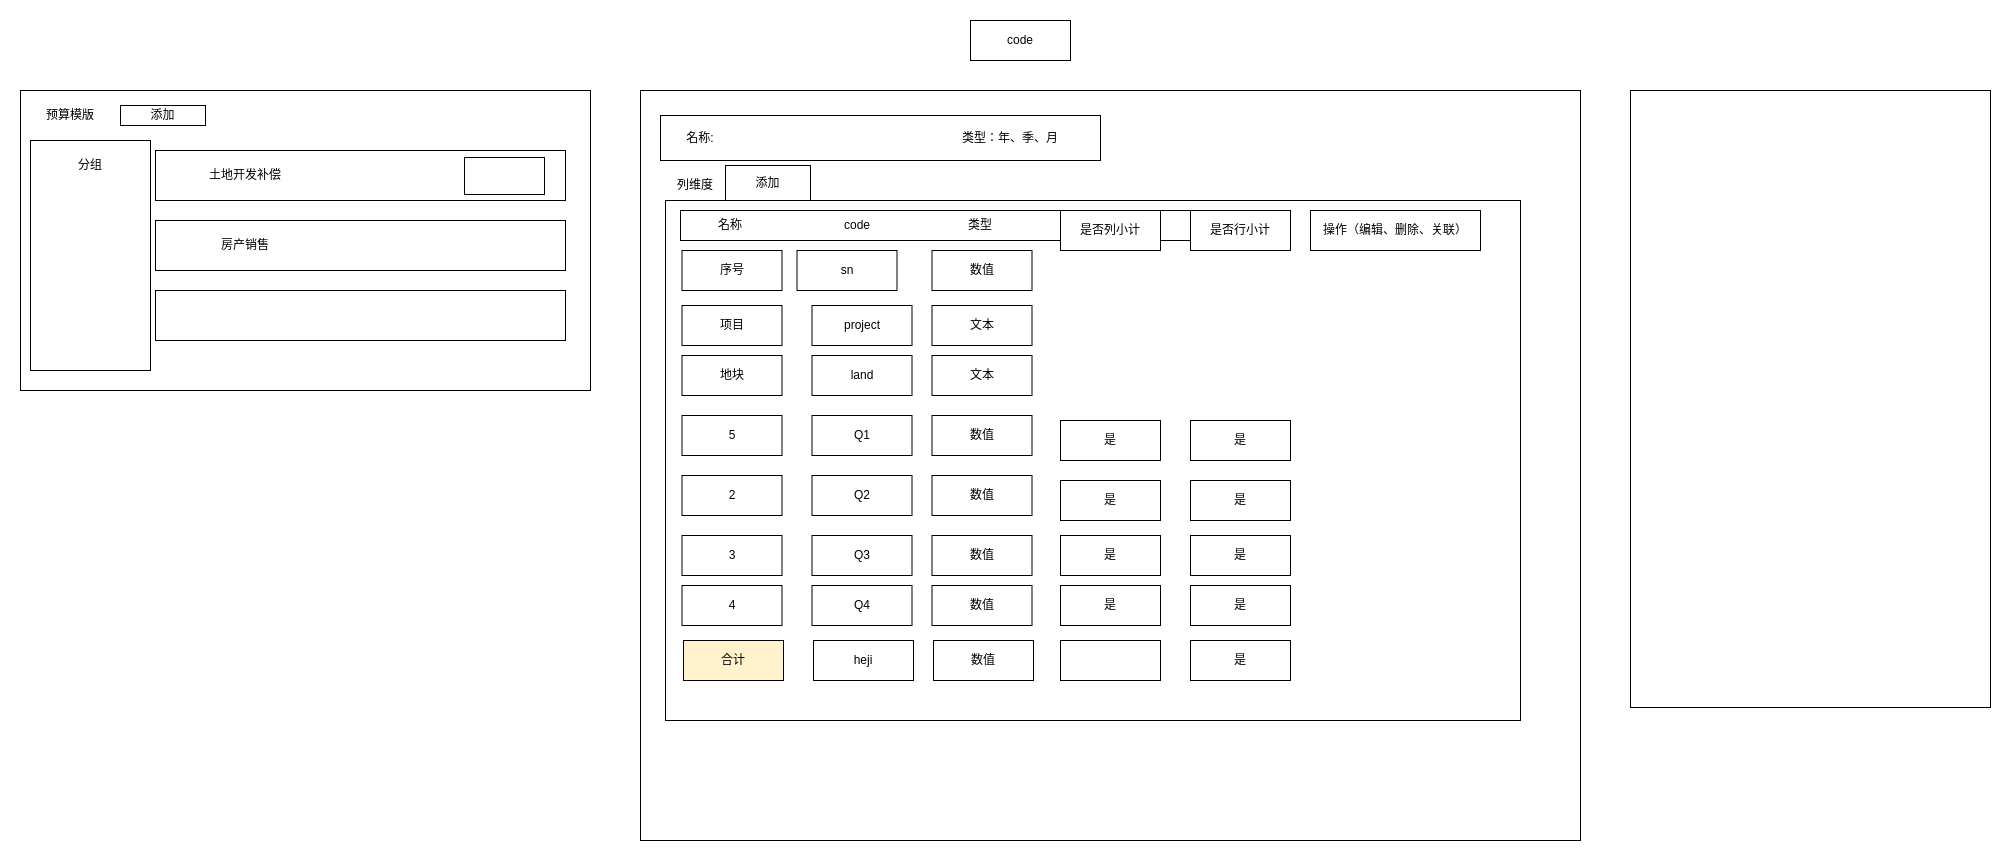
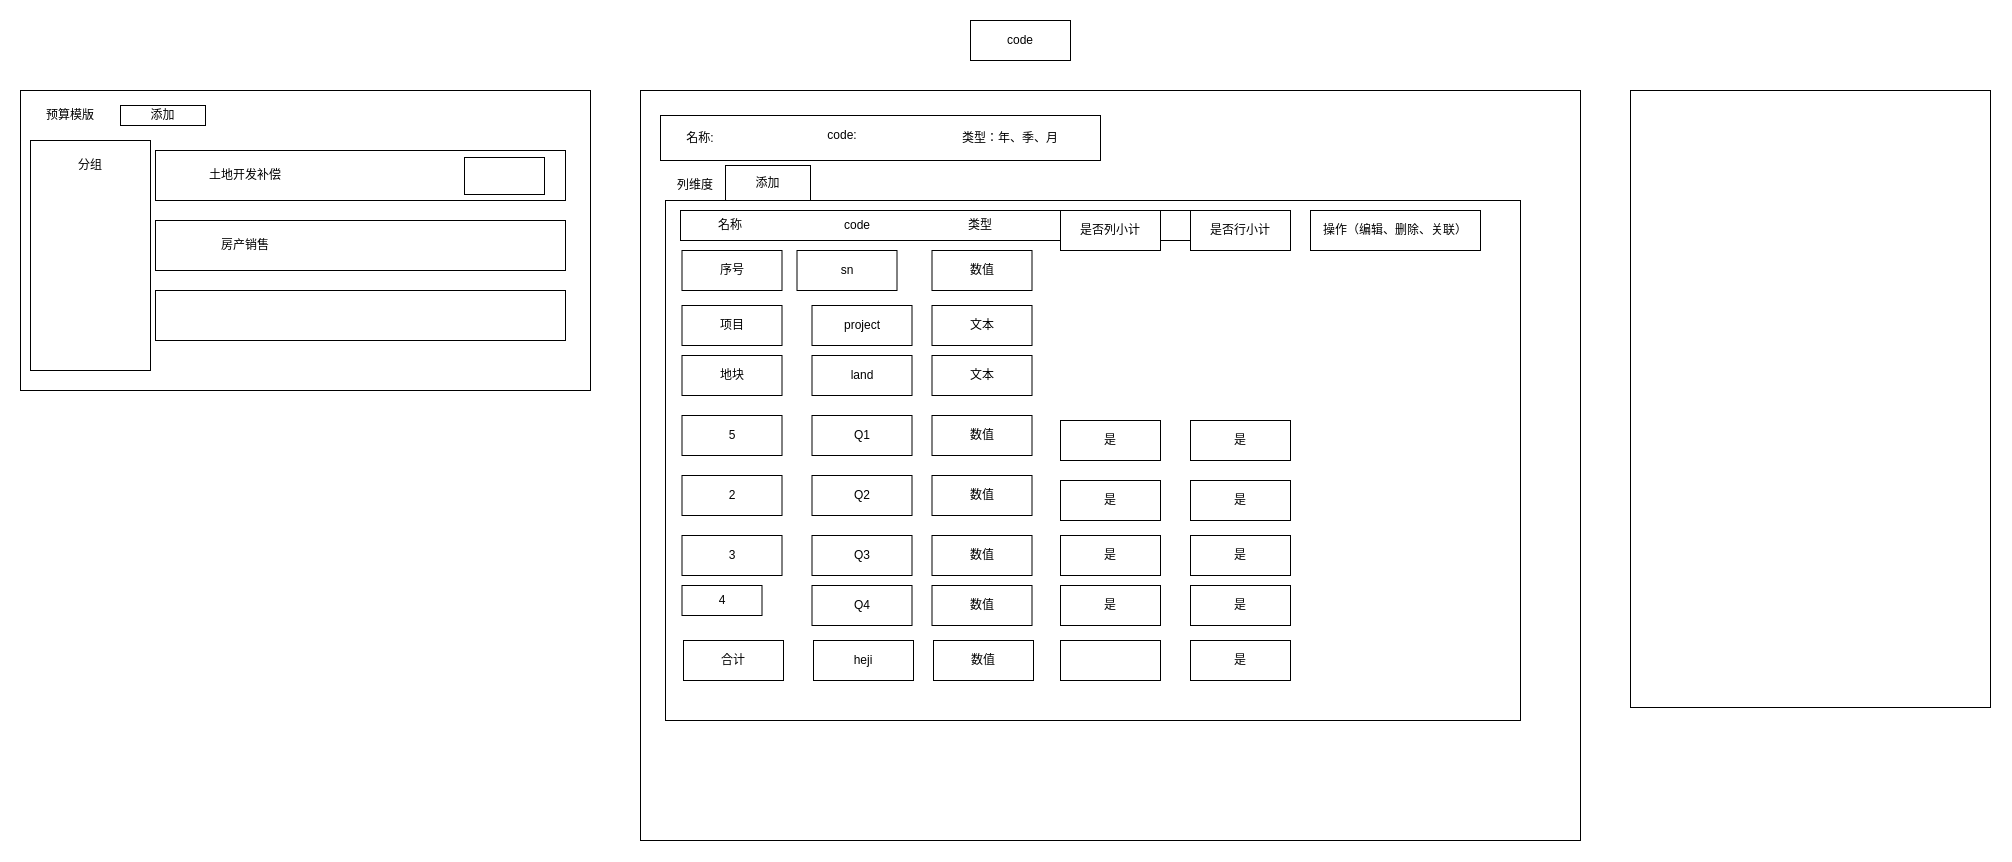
node "code:": added
node "4": size 100x40 -> 80x30
node "合计": fillcolor #fff2cc -> #ffffff
